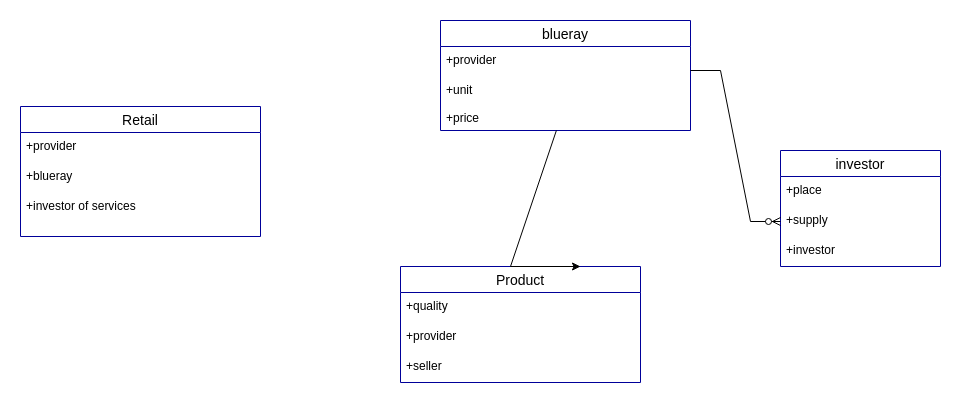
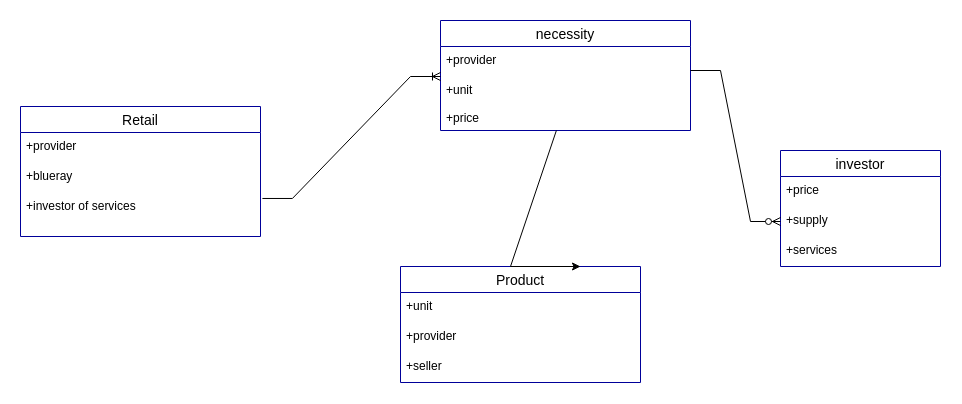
node "blueray": label "blueray" -> "necessity"
edge "+investor of services" -> "+unit +price": added
node "+place": label "+place" -> "+price"
node "+investor": label "+investor" -> "+services"
node "+quality": label "+quality" -> "+unit"
